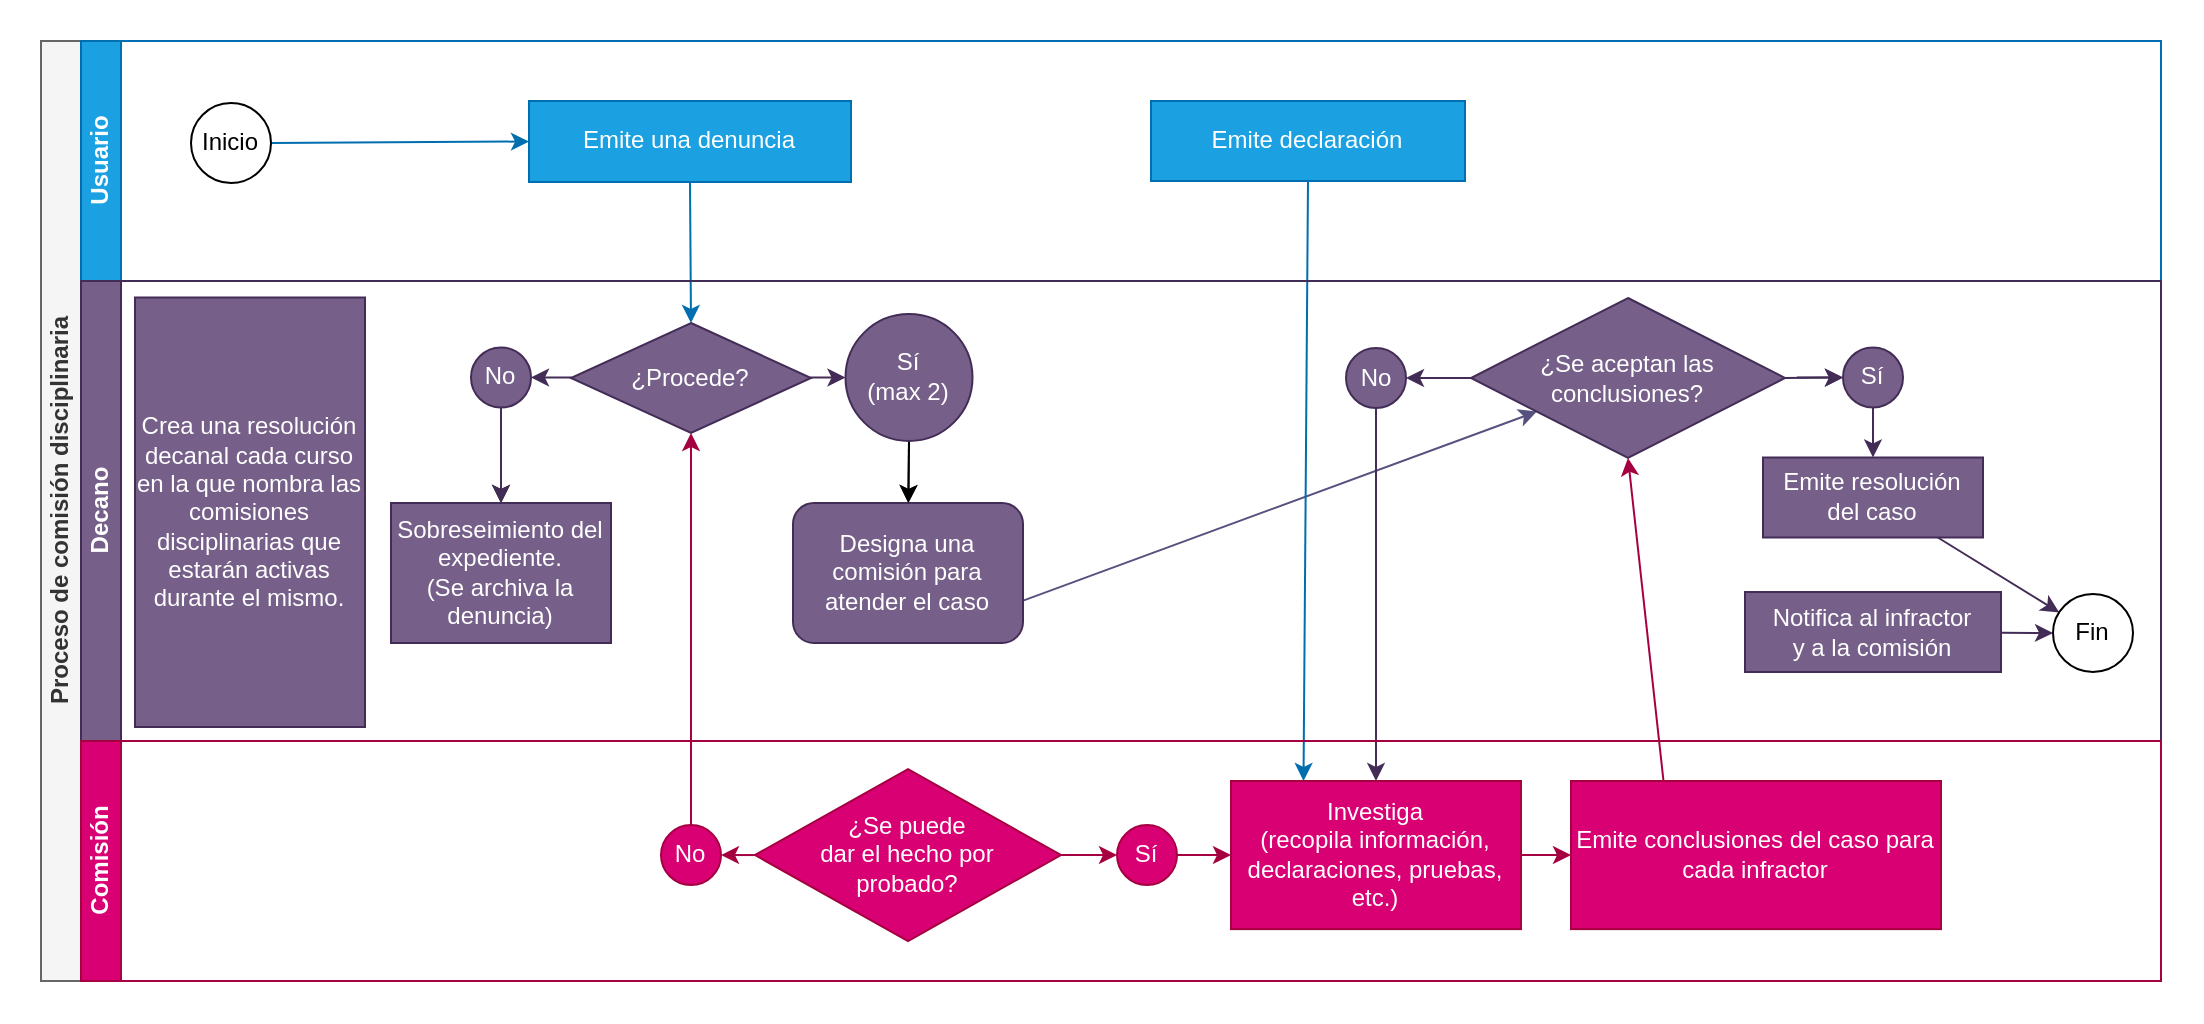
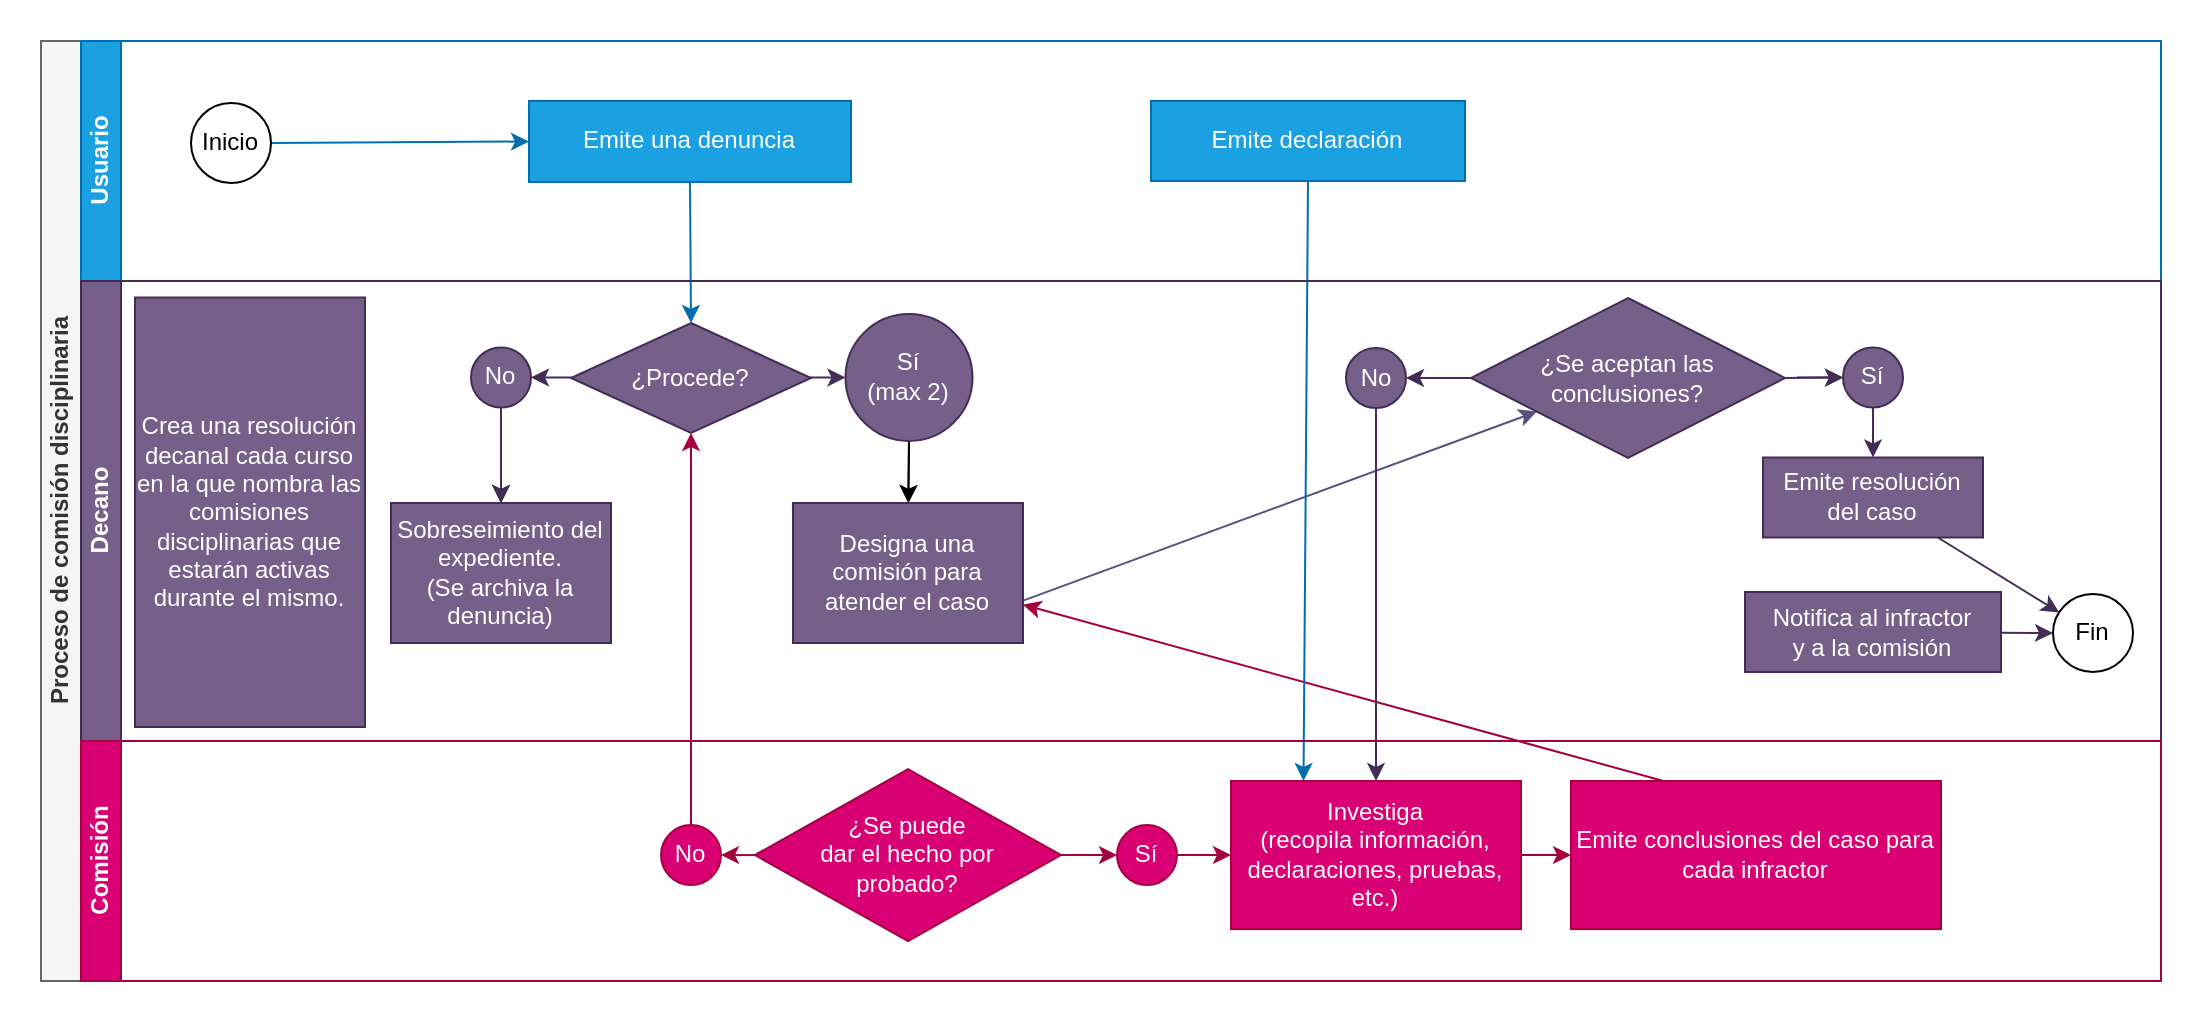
node "Designa una comisión para atender el caso": shape rounded rectangle -> rectangle
edge "Emite conclusiones del caso para cada infractor" -> "¿Se aceptan las conclusiones?": now "Emite conclusiones del caso para cada infractor" -> "Designa una comisión para atender el caso"
